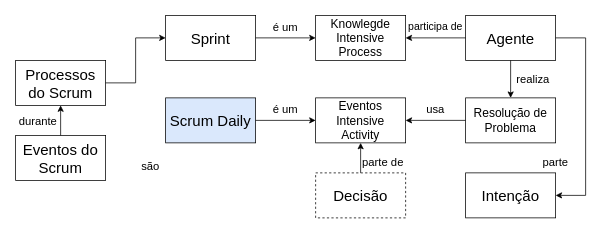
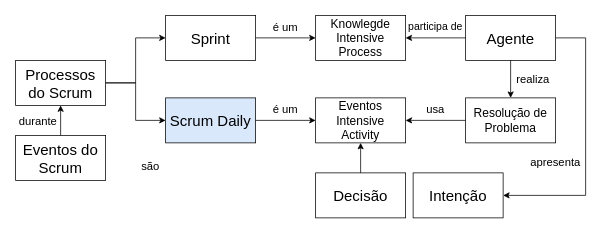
edge "Processos do Scrum" -> "Scrum Daily": added
node "parte de": removed
node "parte": label "parte" -> "apresenta"
node "Decisão": style dashed -> solid
node "Intenção": moved (510, 195) -> (458, 195)
